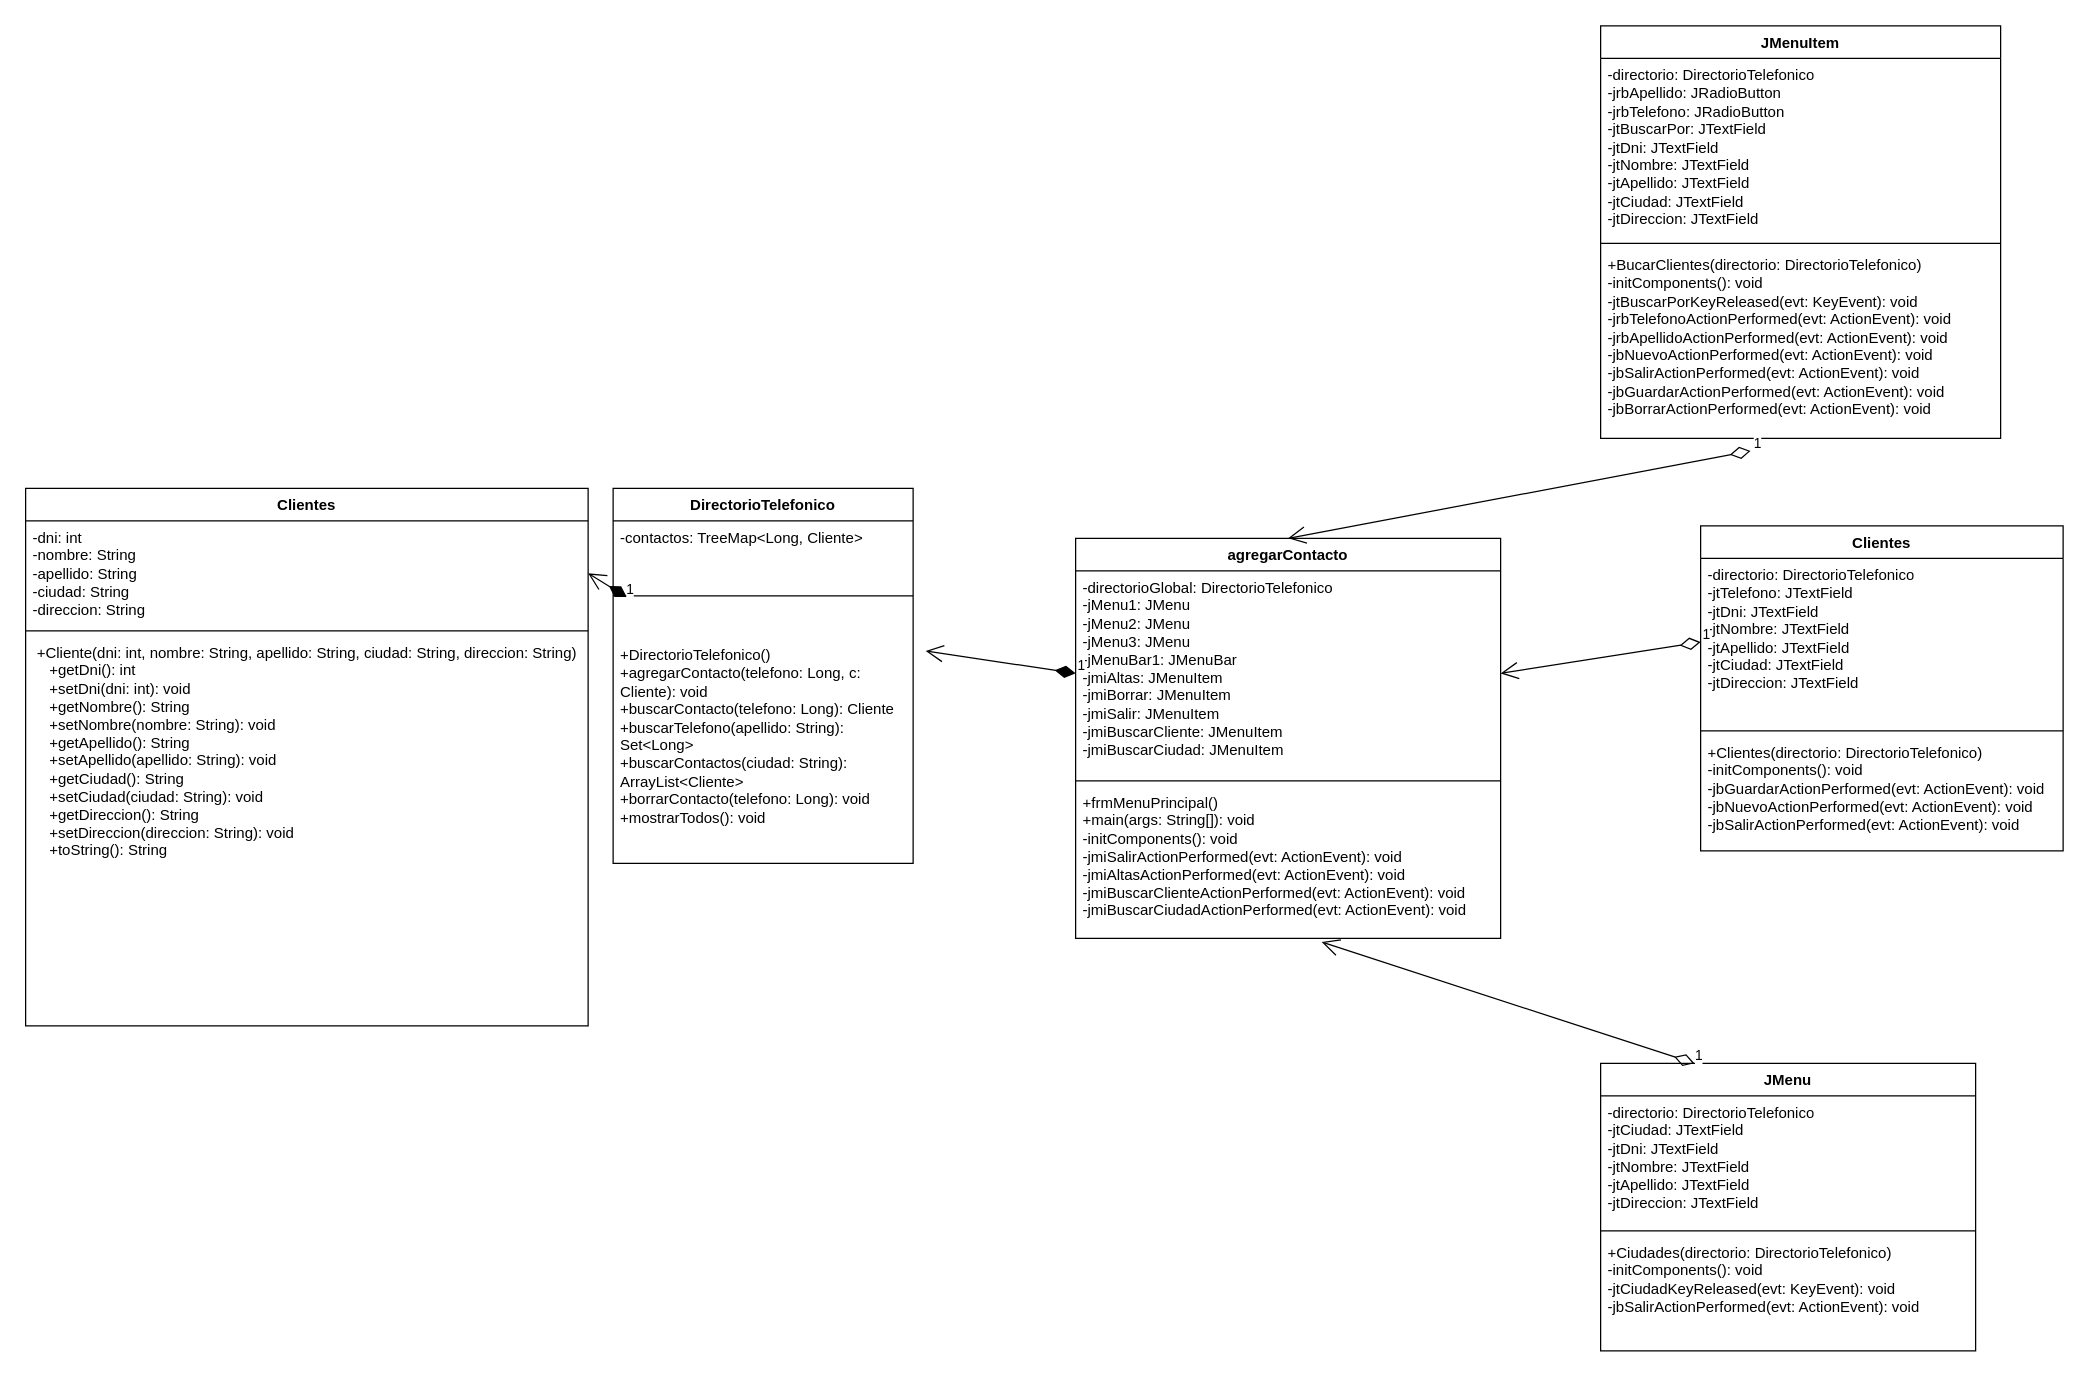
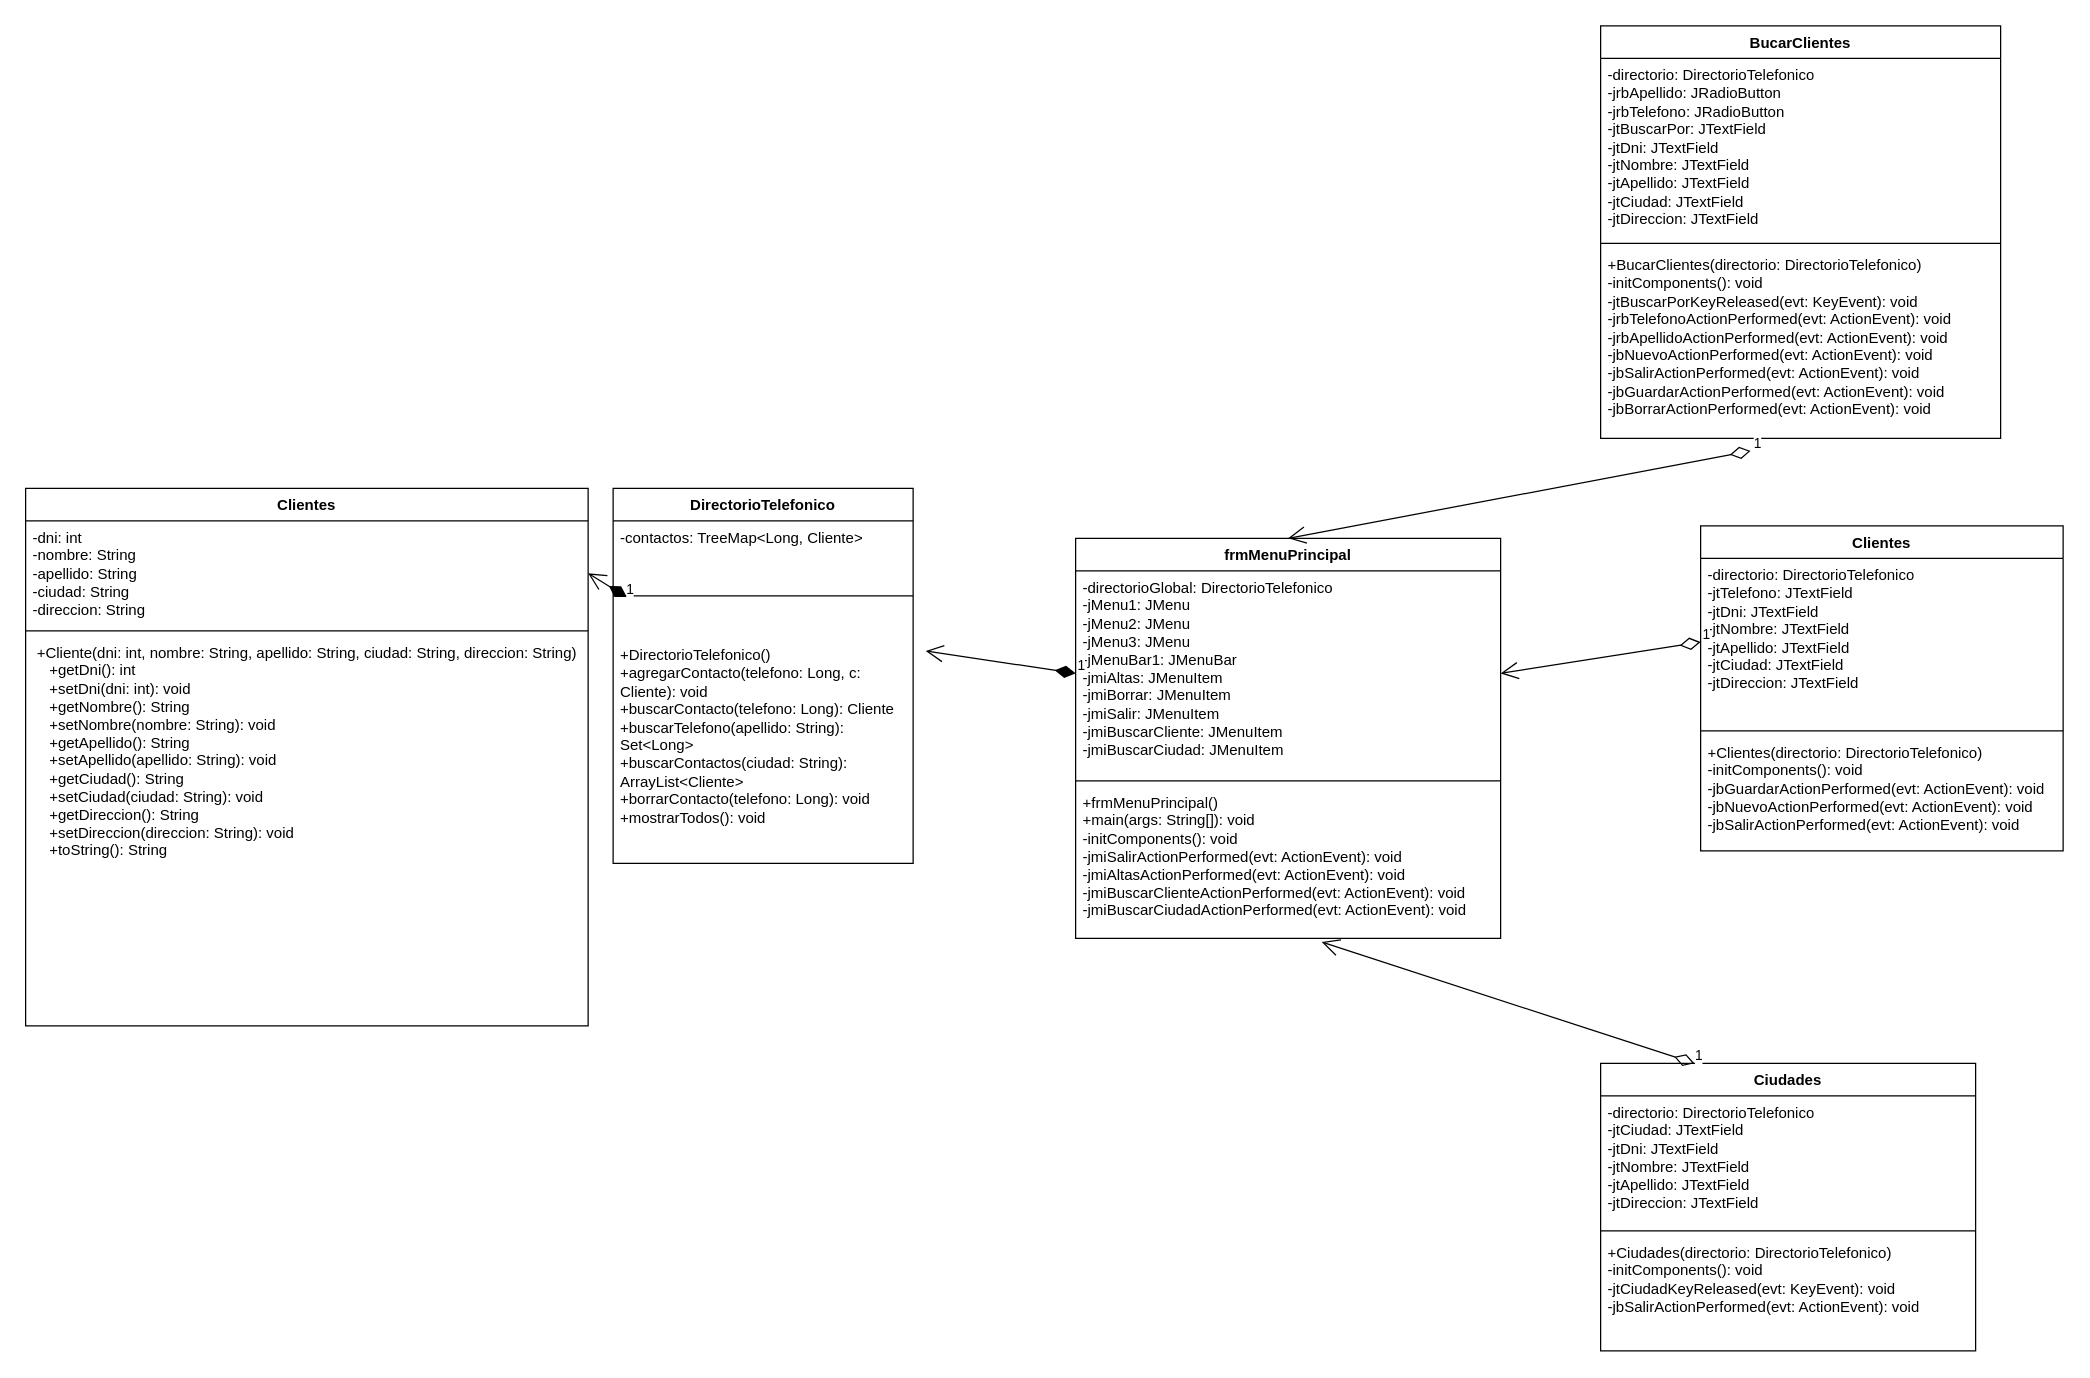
node "JMenuItem": label "JMenuItem" -> "BucarClientes"
node "agregarContacto": label "agregarContacto" -> "frmMenuPrincipal"
node "JMenu": label "JMenu" -> "Ciudades"
